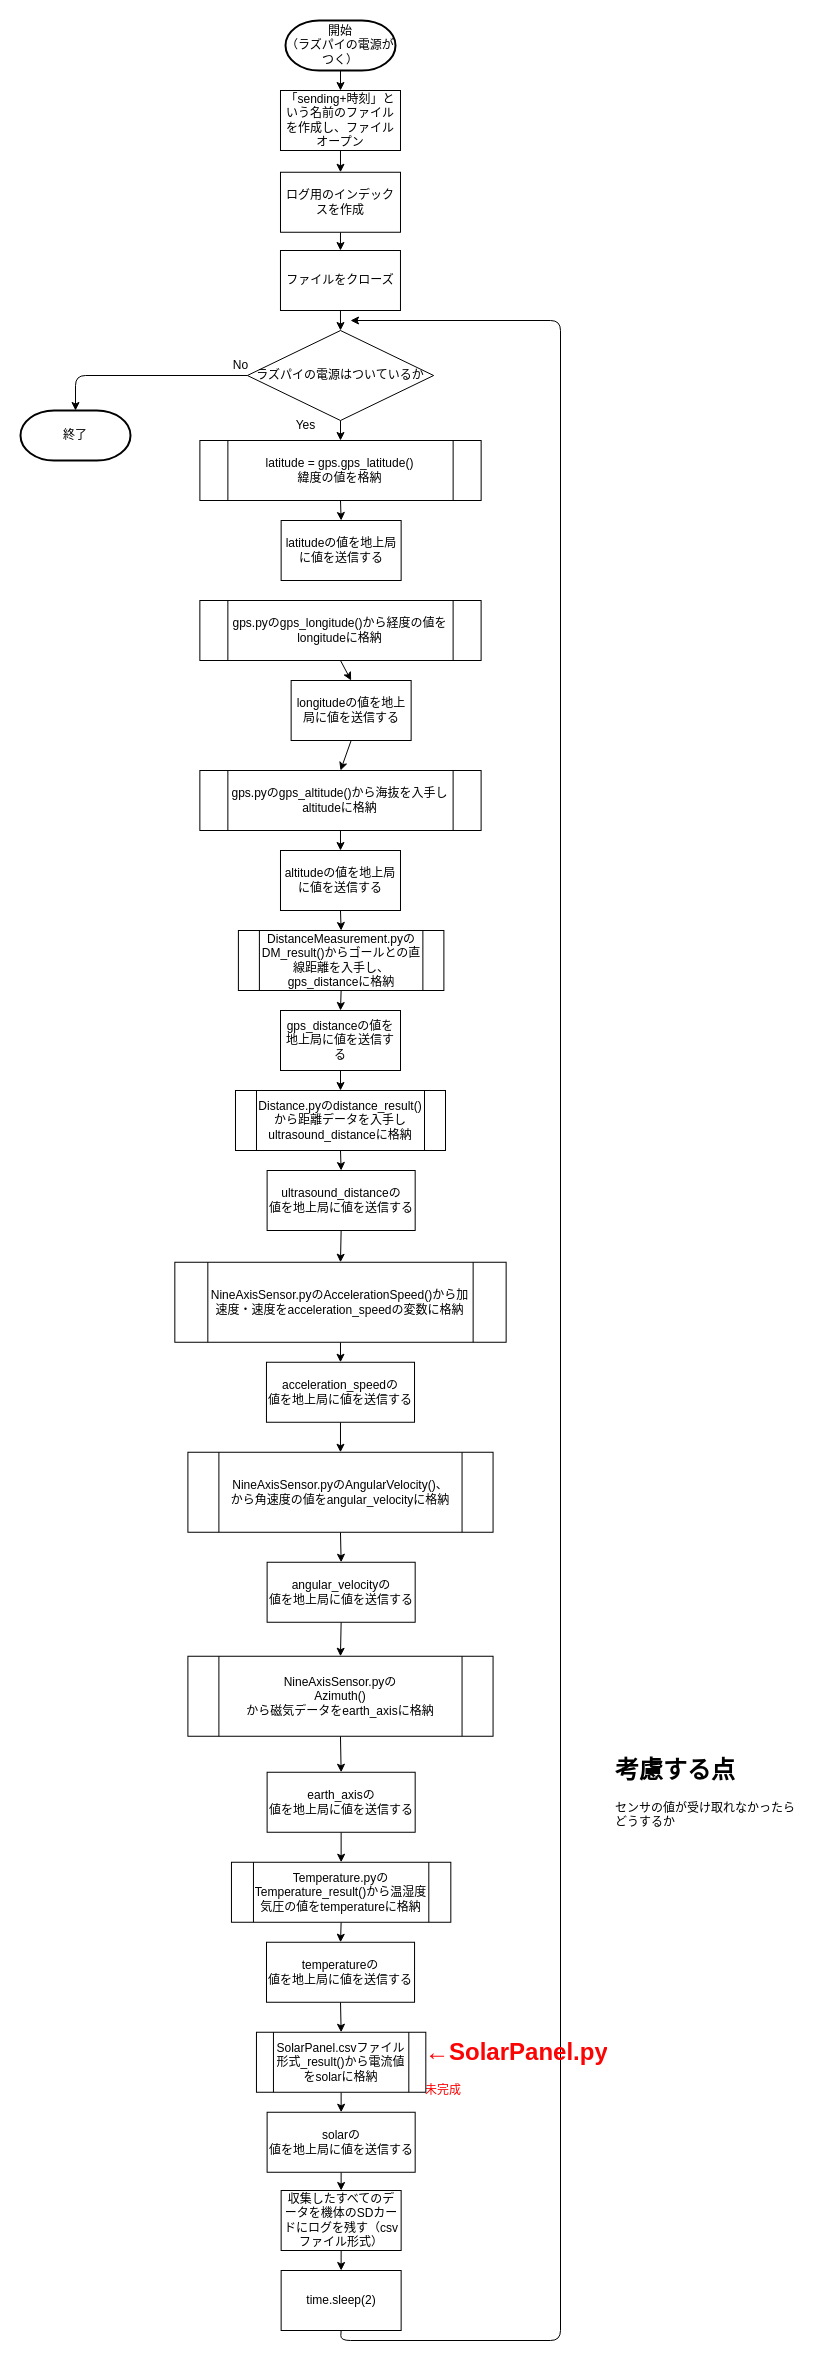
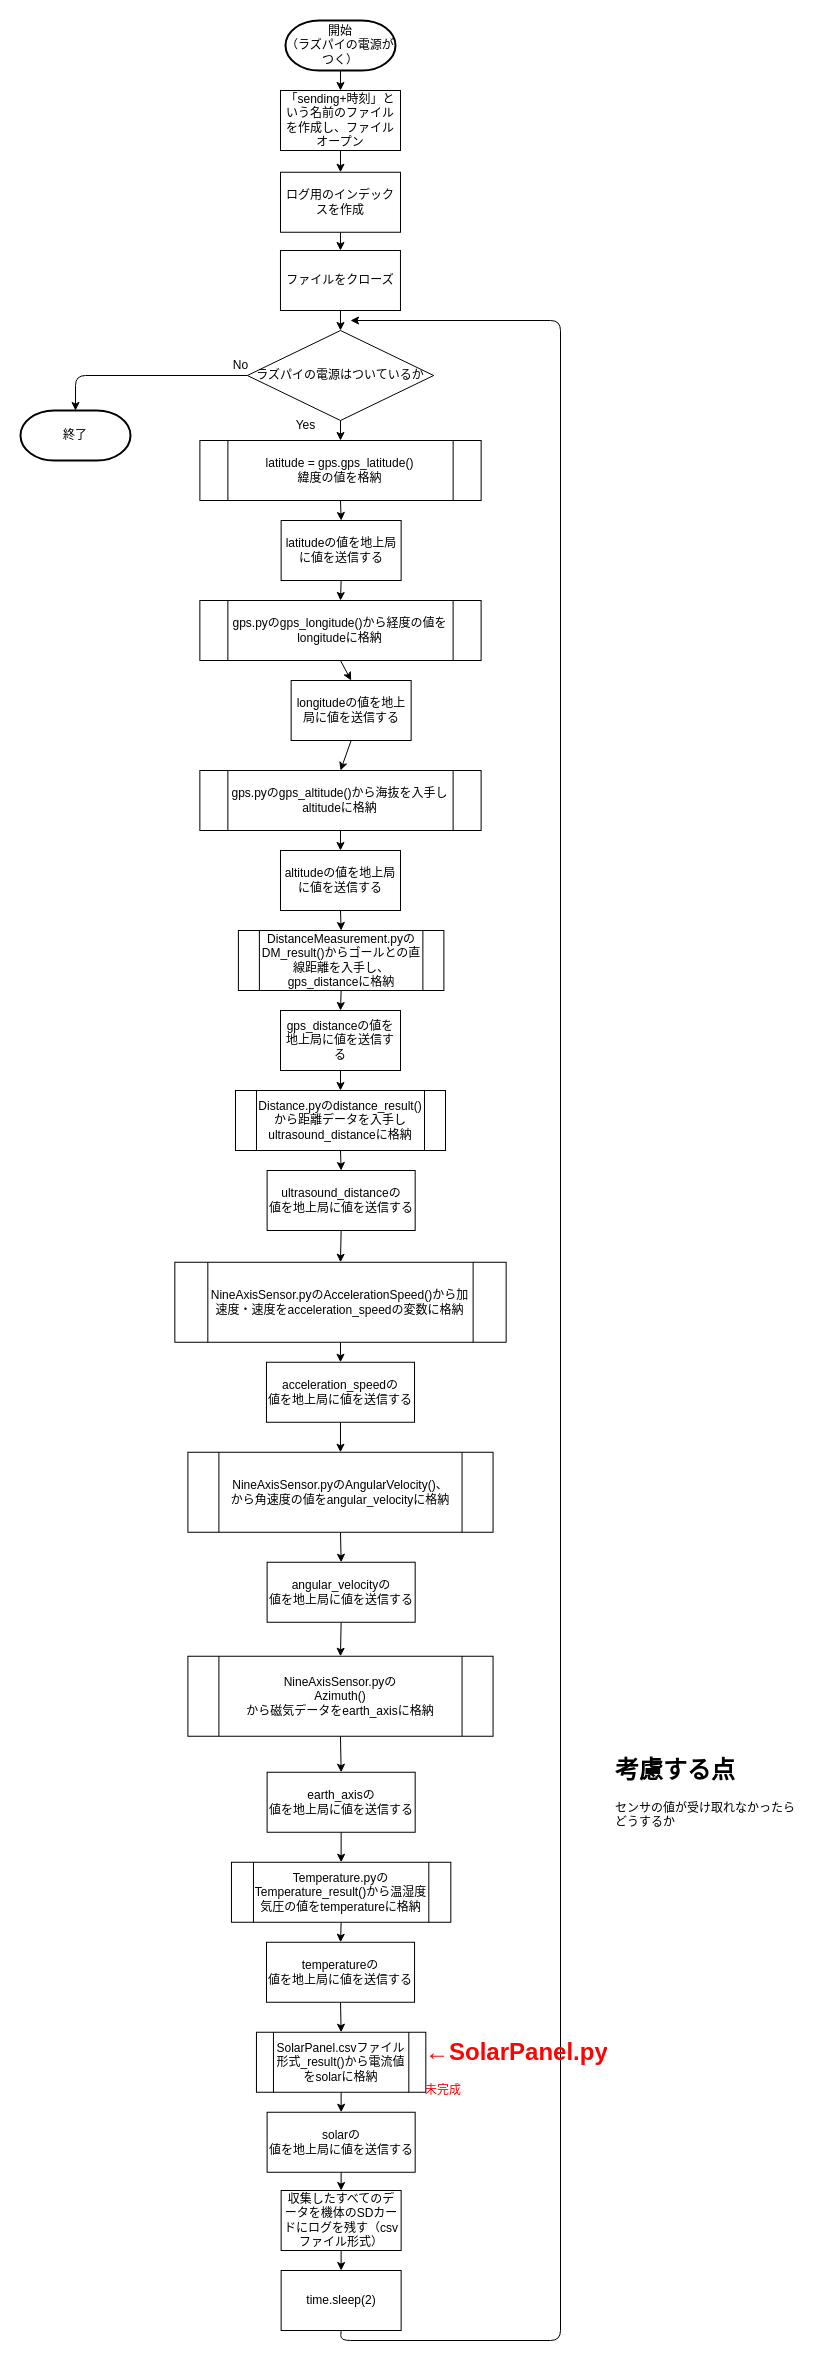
edge "latitudeの値を地上局に値を送信する" -> "gps.pyのgps_longitude()から経度の値をlongitudeに格納": added
